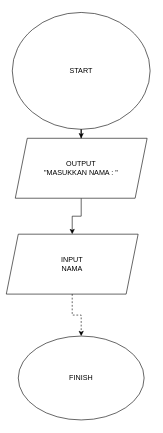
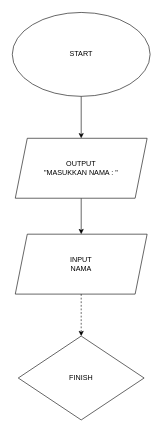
node "START": size 138x117 -> 138x84
node "INPUT NAMA": moved (72, 264) -> (81, 264)
node "FINISH": shape ellipse -> diamond
